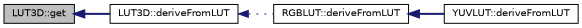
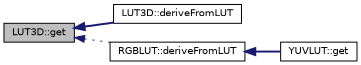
edge "RGBLUT::deriveFromLUT" -> "LUT3D::deriveFromLUT": now "RGBLUT::deriveFromLUT" -> "LUT3D::get"
node "YUVLUT::deriveFromLUT": label "YUVLUT::deriveFromLUT" -> "YUVLUT::get"
